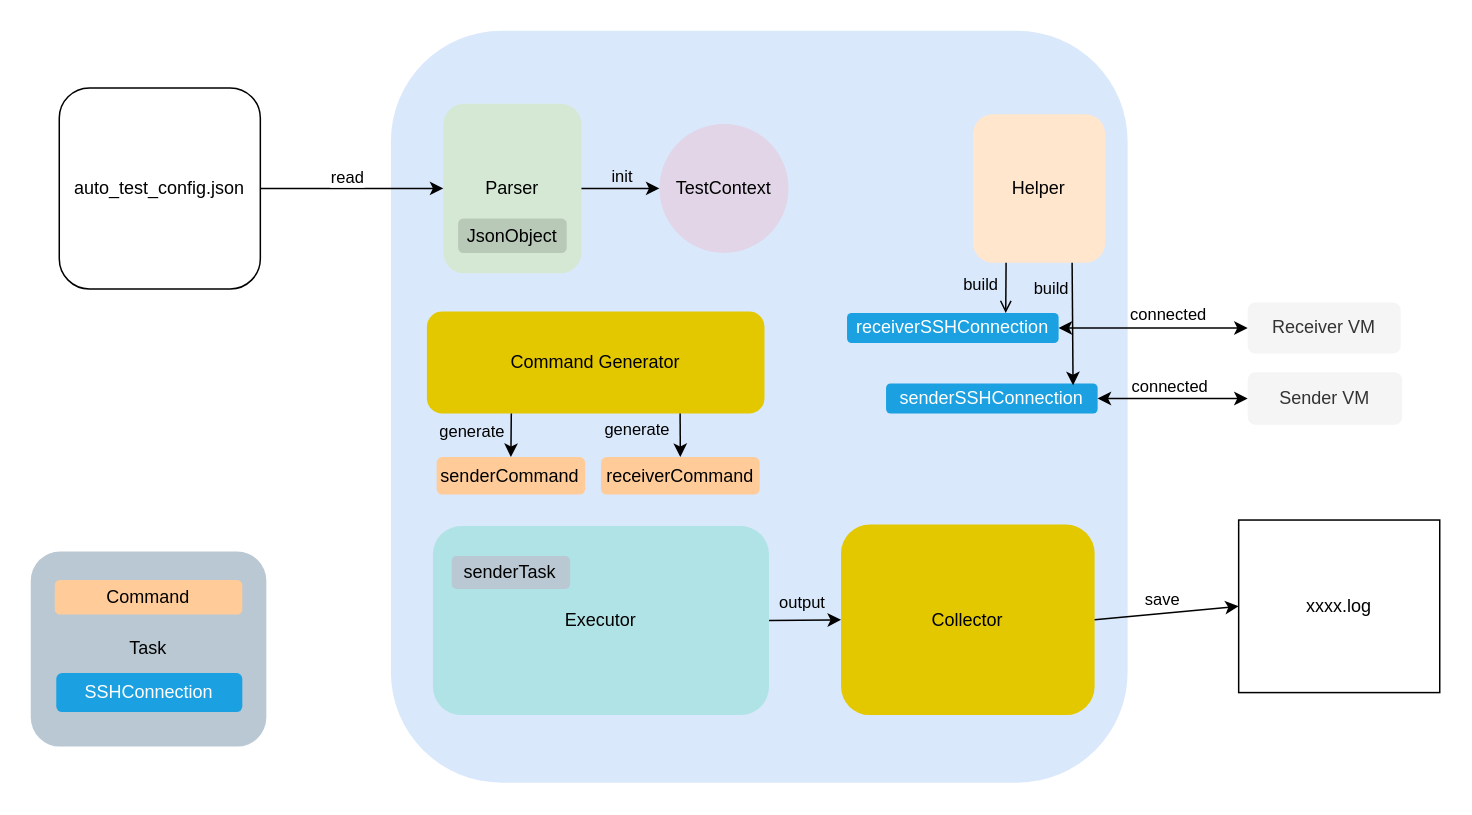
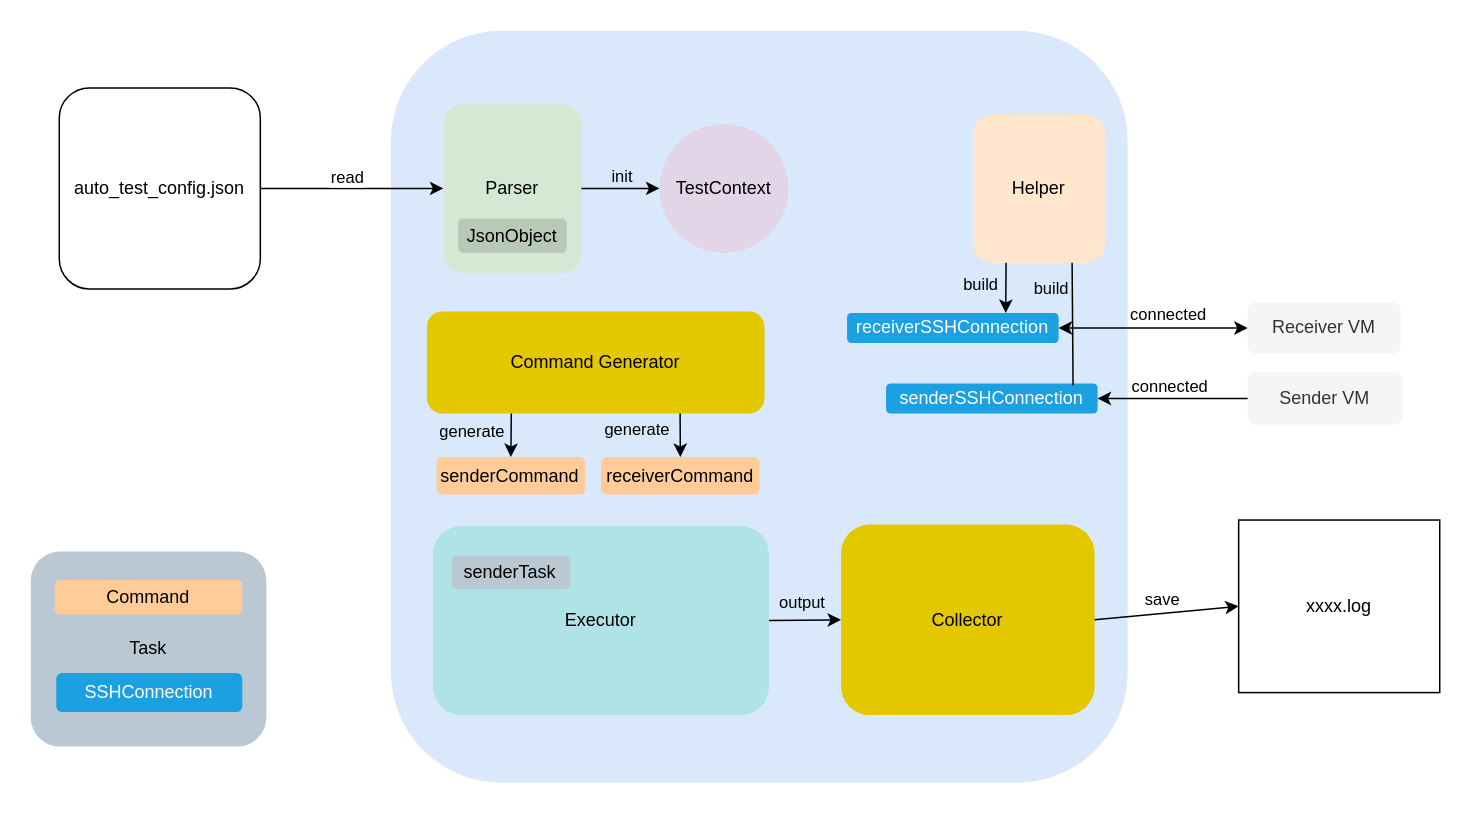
edge "Helper" -> "receiverSSHConnection": arrowhead open -> classic
edge "Helper" -> "senderSSHConnection": arrowhead classic -> none
edge "senderSSHConnection" -- "Sender VM": arrowhead classic -> none
